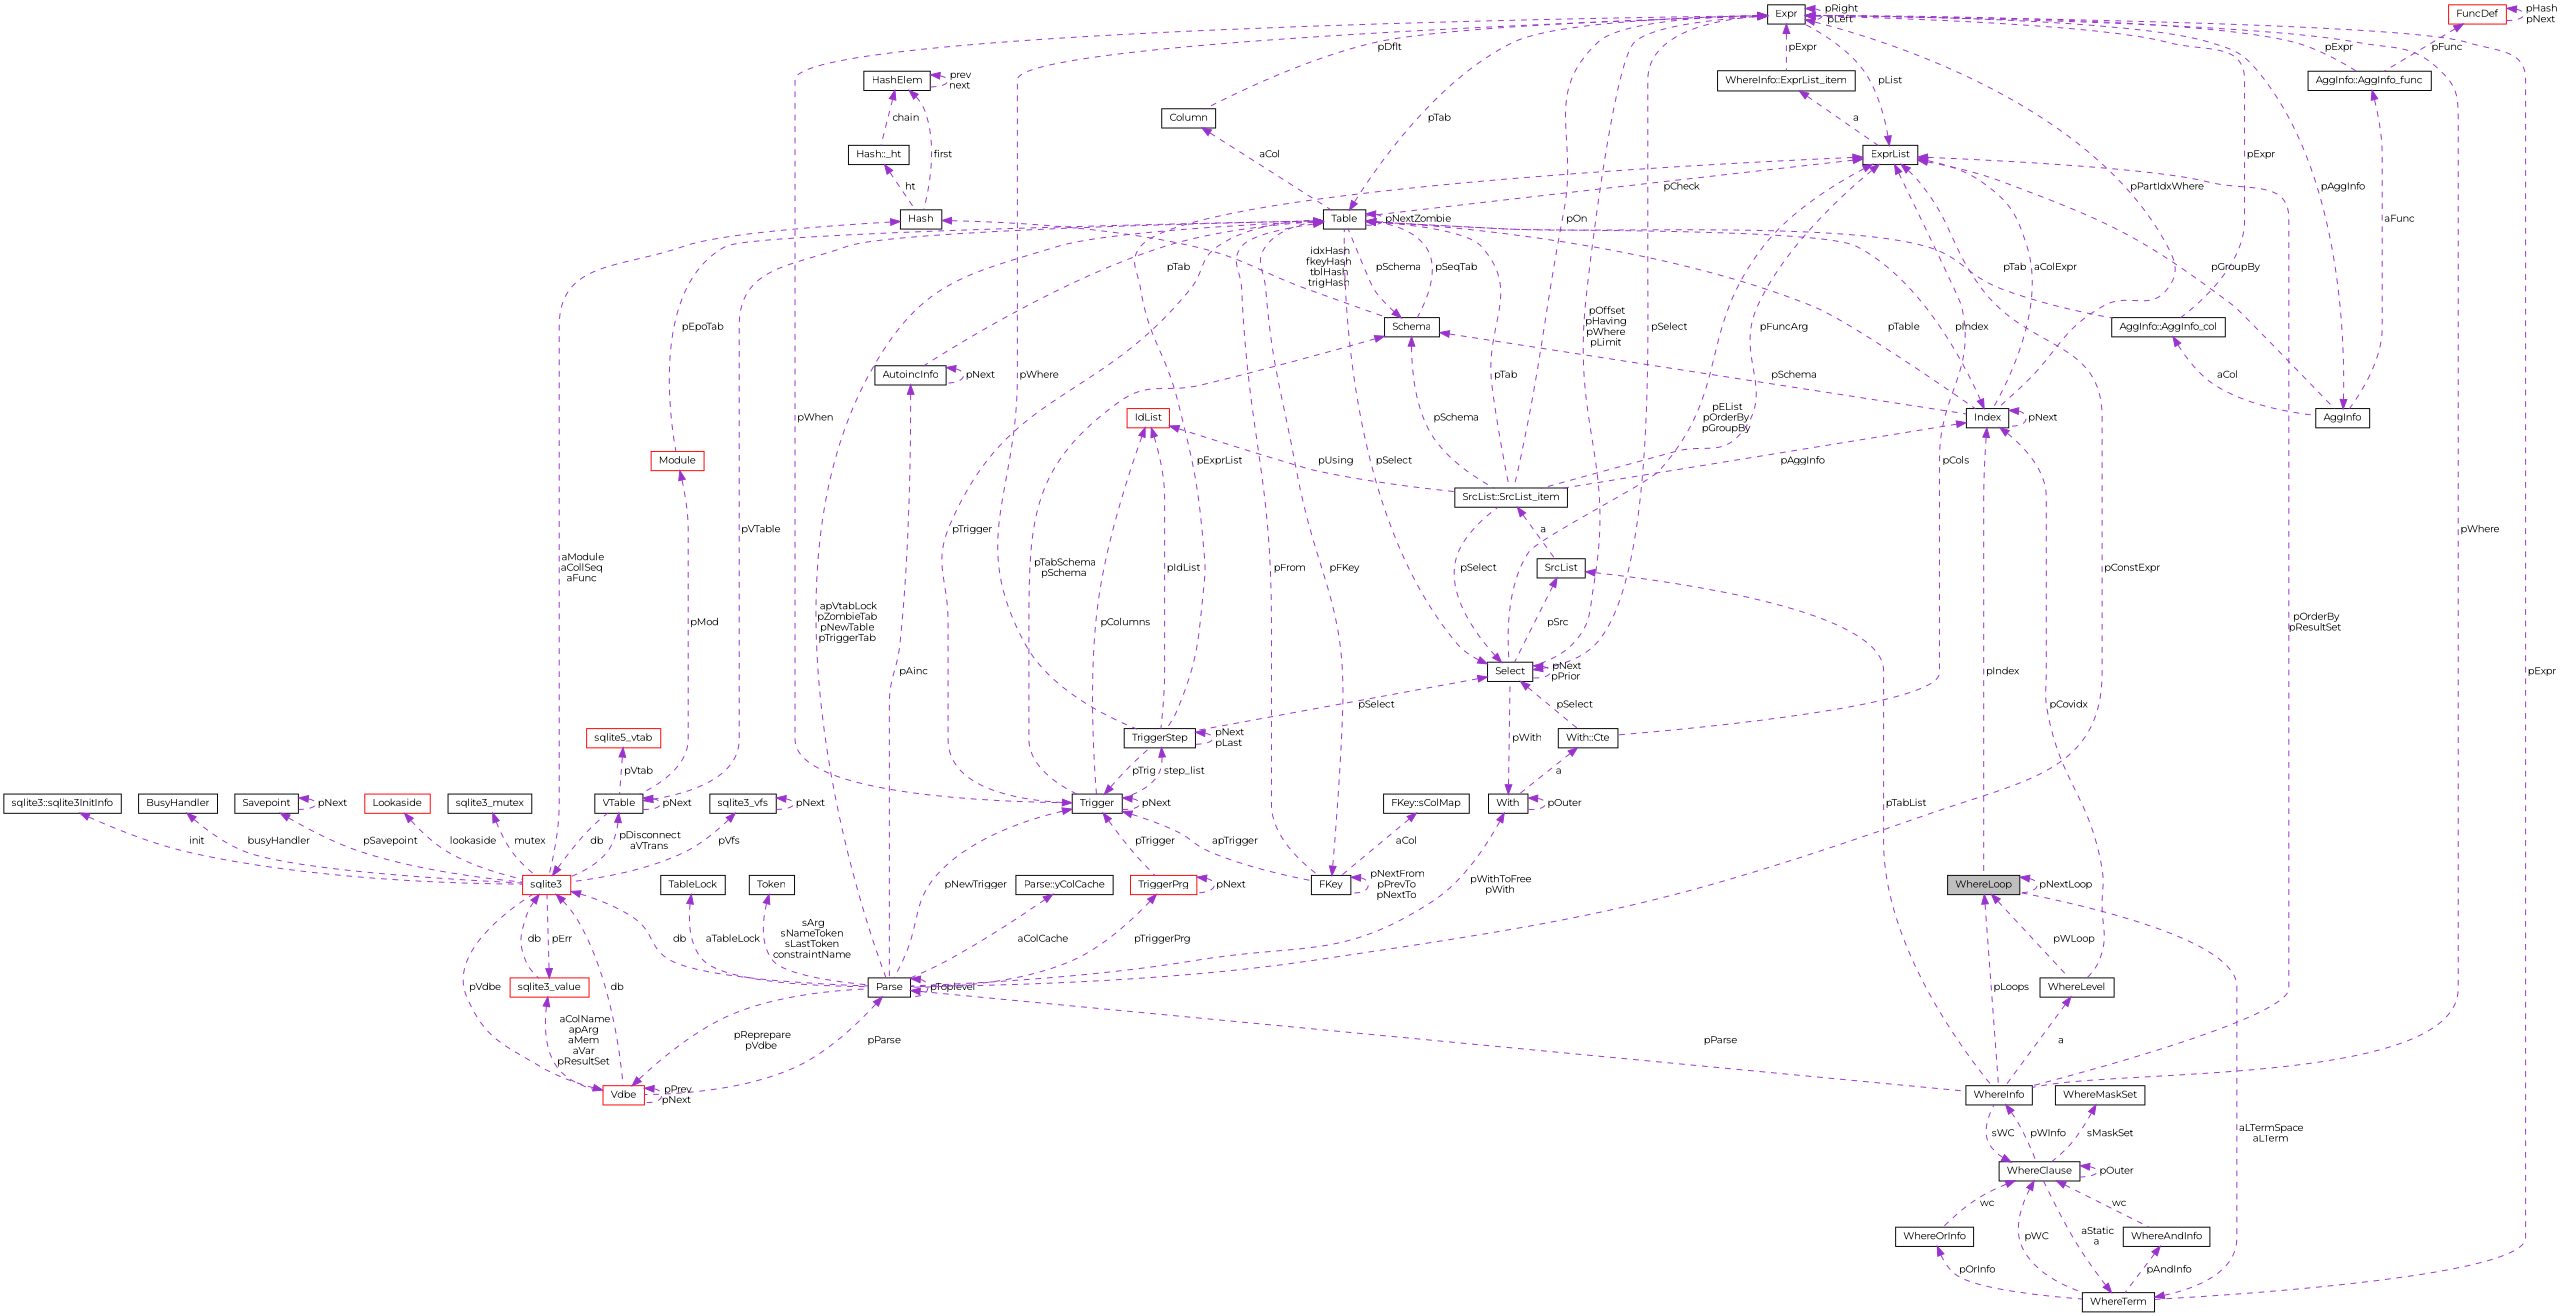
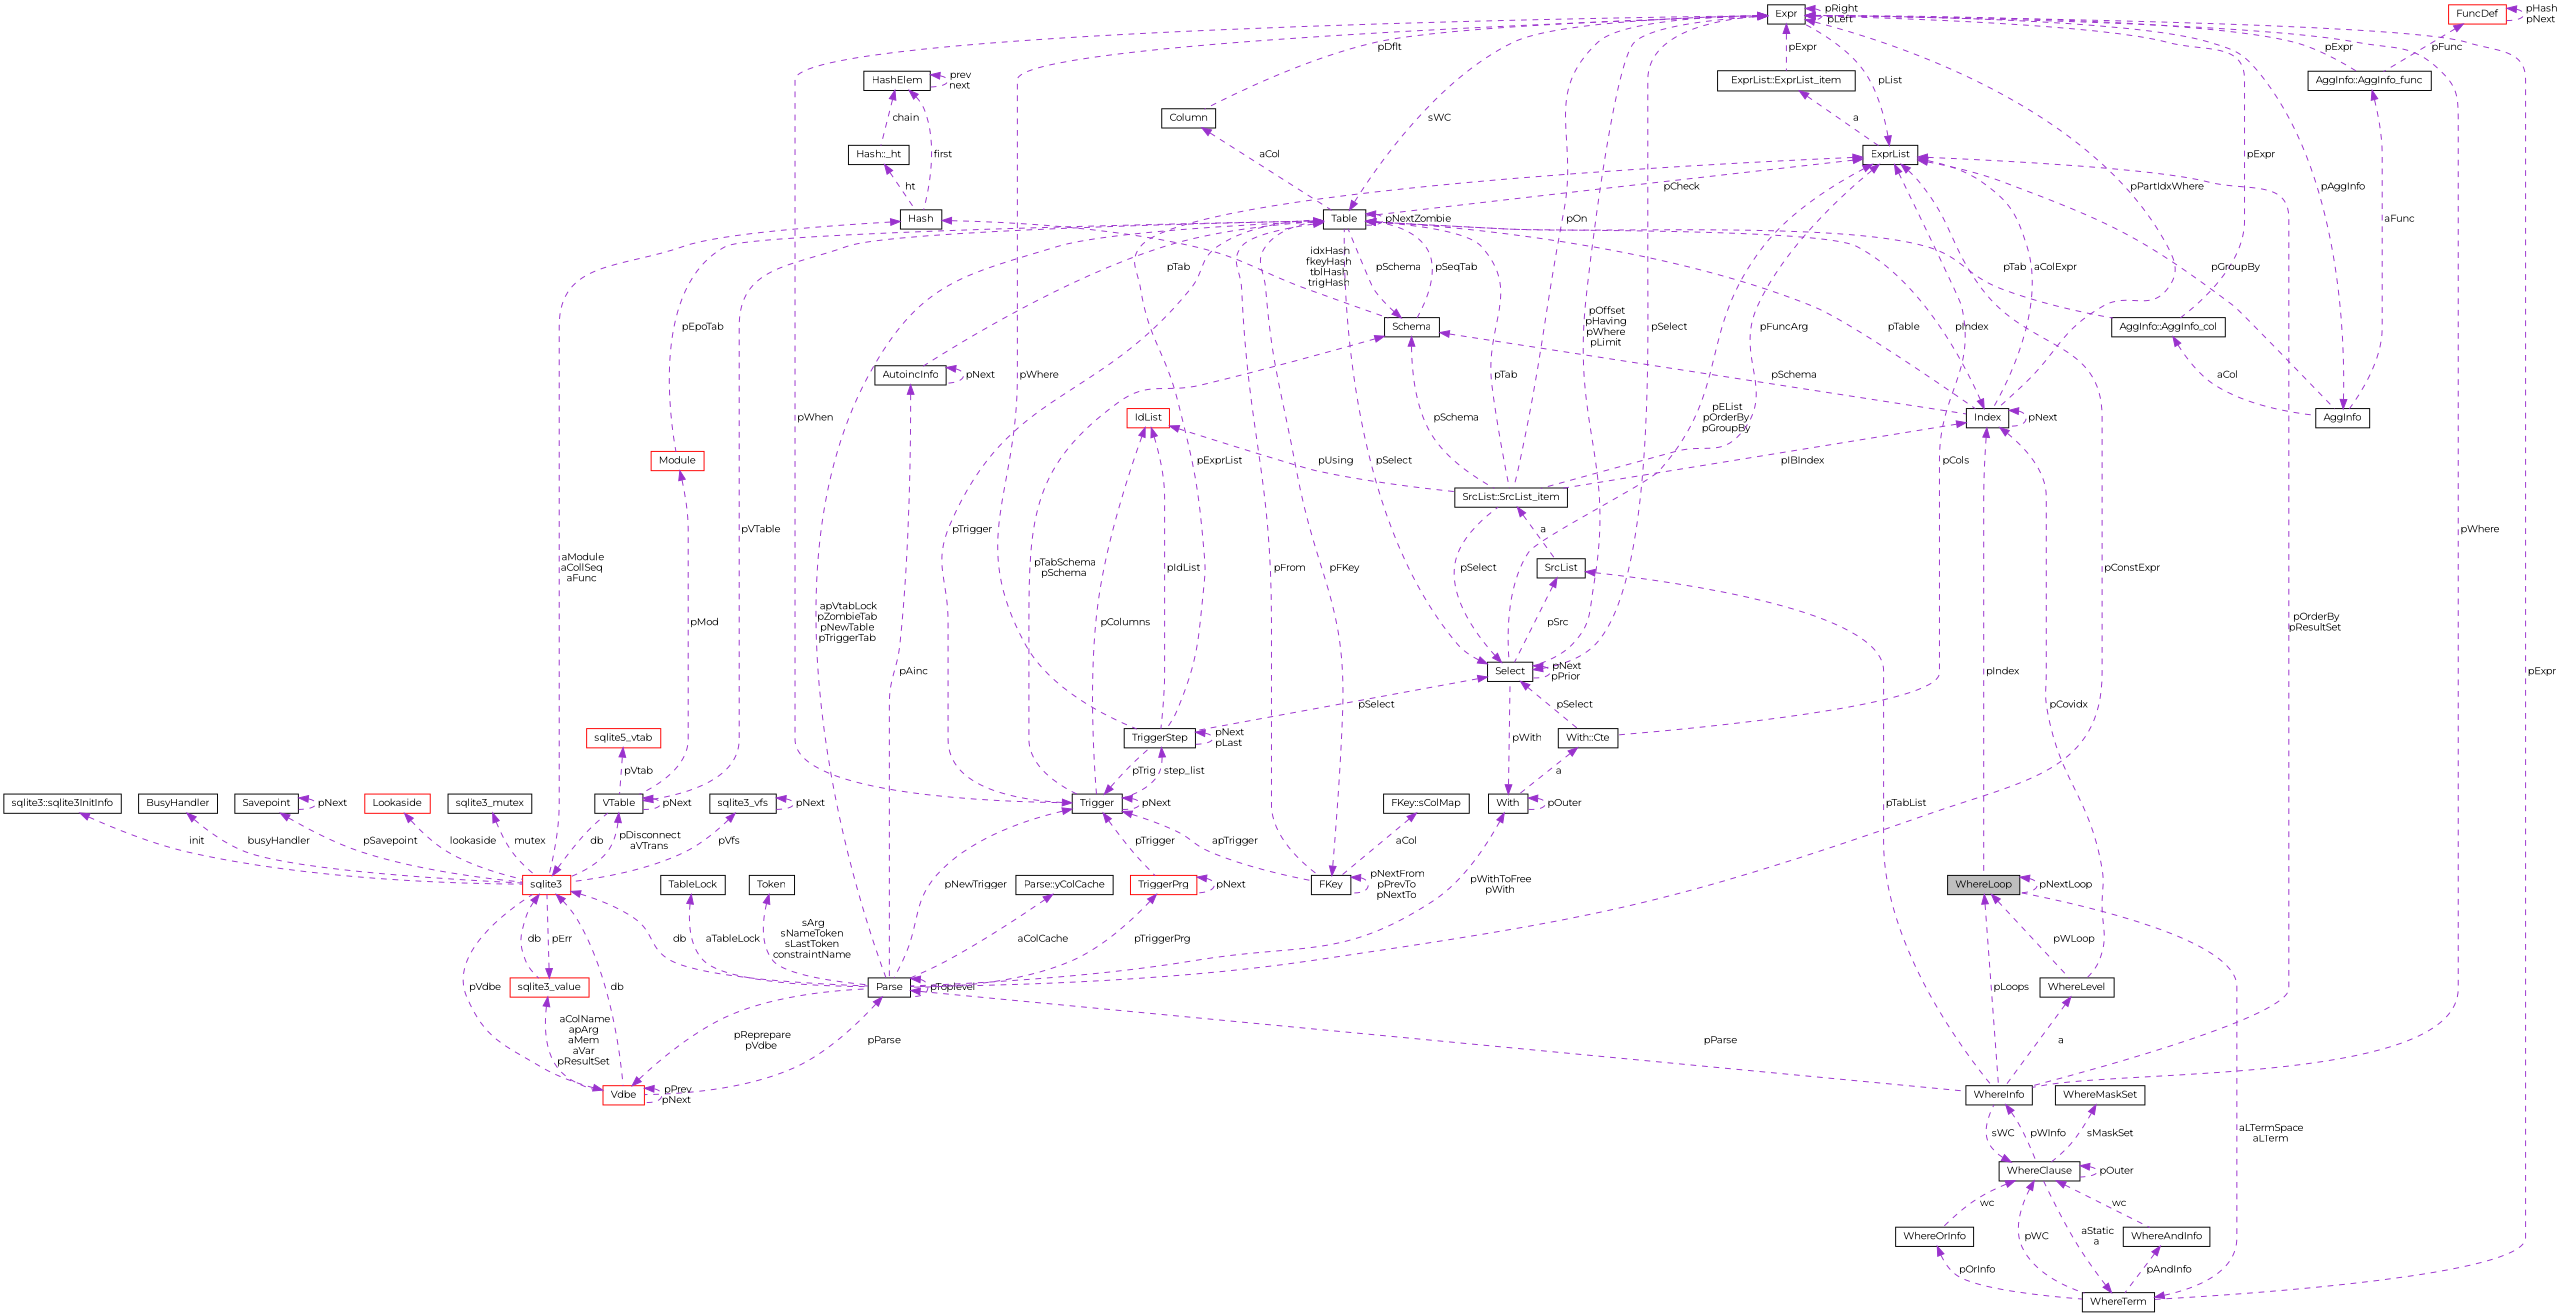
node "WhereInfo::ExprList_item": label "WhereInfo::ExprList_item" -> "ExprList::ExprList_item"
edge "Expr" -> "Table": label " pTab" -> " sWC"
edge "SrcList::SrcList_item" -> "Index": label " pAggInfo" -> " pIBIndex"
